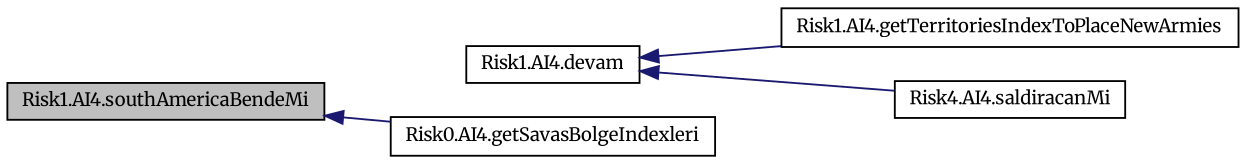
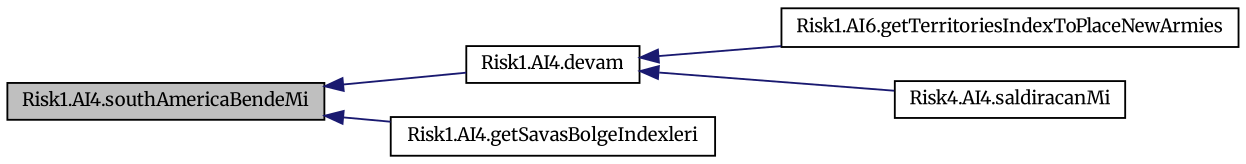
node "Risk1.AI4.getTerritoriesIndexToPlaceNewArmies": label "Risk1.AI4.getTerritoriesIndexToPlaceNewArmies" -> "Risk1.AI6.getTerritoriesIndexToPlaceNewArmies"
edge "Risk1.AI4.devam" -> "Risk1.AI4.southAmericaBendeMi": added
node "Risk0.AI4.getSavasBolgeIndexleri": label "Risk0.AI4.getSavasBolgeIndexleri" -> "Risk1.AI4.getSavasBolgeIndexleri"
